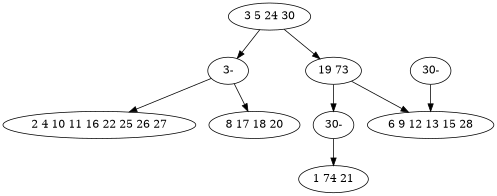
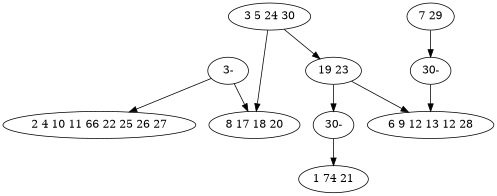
node "7 29": added
edge "3 5 24 30" -> "3-": now "3 5 24 30" -> "8 17 18 20"
node "19 73": label "19 73" -> "19 23"
node "2 4 10 11 16 22 25 26 27": label "2 4 10 11 16 22 25 26 27" -> "2 4 10 11 66 22 25 26 27"
node "6 9 12 13 15 28": label "6 9 12 13 15 28" -> "6 9 12 13 12 28"
